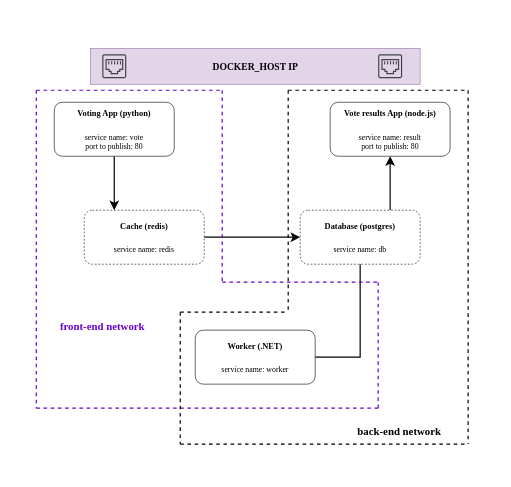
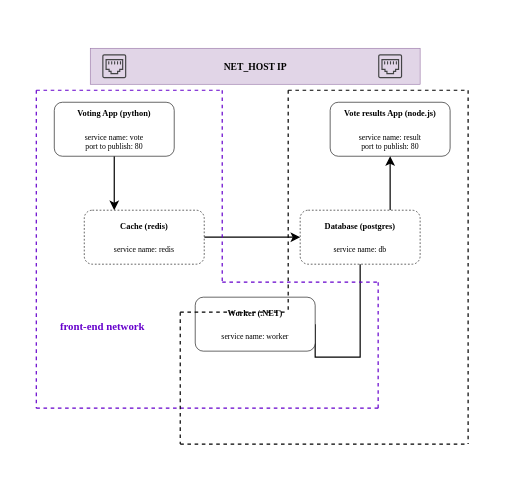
node "DOCKER_HOST IP": label "DOCKER_HOST IP" -> "NET_HOST IP"
node "Worker (.NET) service name: worker": moved (255, 357) -> (255, 324)
node "back-end network": removed
